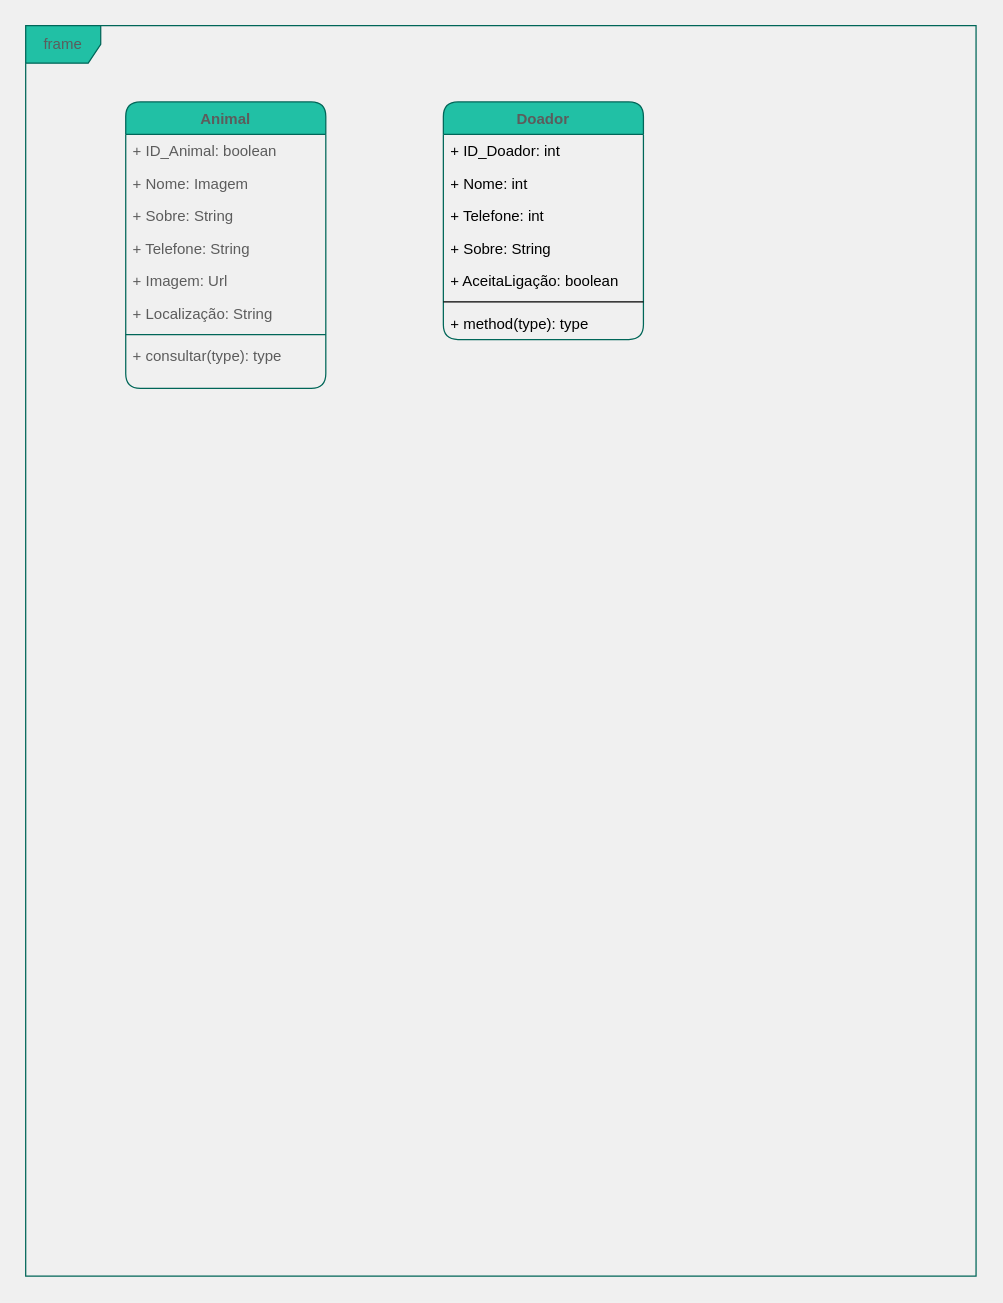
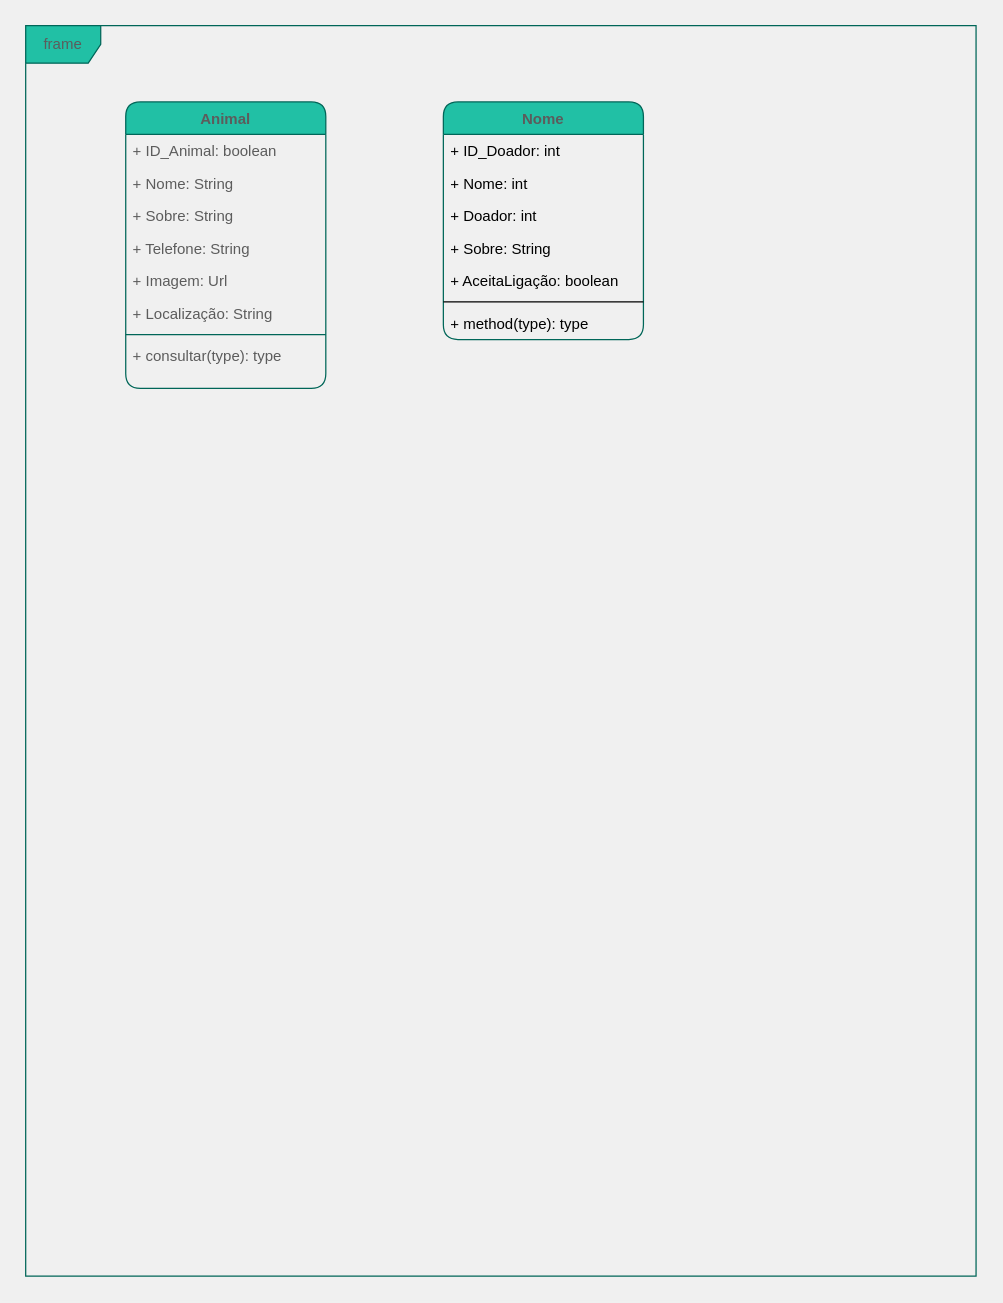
node "Doador": label "Doador" -> "Nome"
node "+ Nome: Imagem": label "+ Nome: Imagem" -> "+ Nome: String"
node "+ Telefone: int": label "+ Telefone: int" -> "+ Doador: int"
